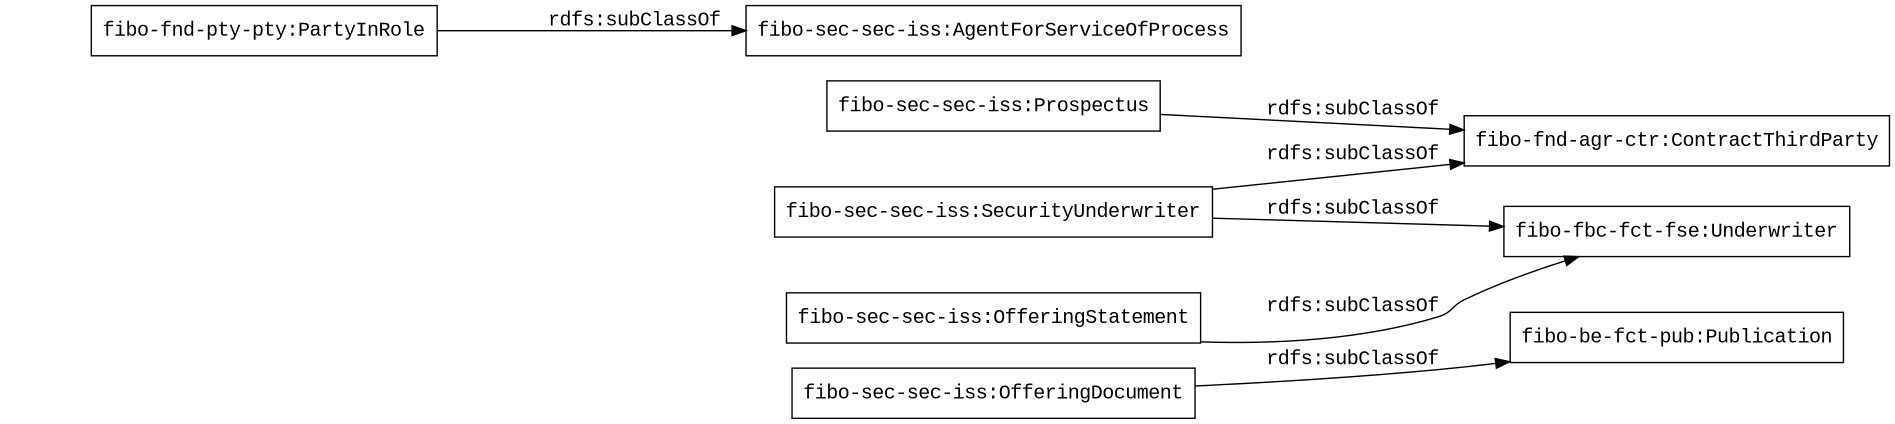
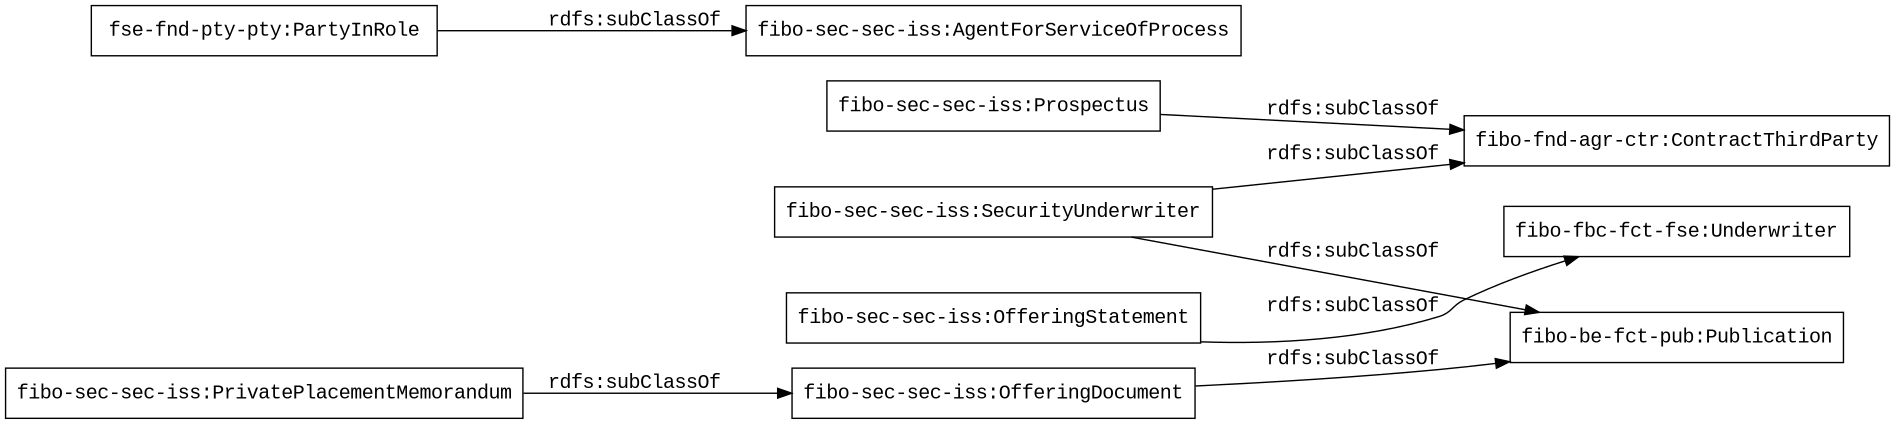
node "fibo-fnd-pty-pty:PartyInRole": label "fibo-fnd-pty-pty:PartyInRole" -> "fse-fnd-pty-pty:PartyInRole"
edge "fibo-sec-sec-iss:SecurityUnderwriter" -> "fibo-fbc-fct-fse:Underwriter": now "fibo-sec-sec-iss:SecurityUnderwriter" -> "fibo-be-fct-pub:Publication"
node "fibo-sec-sec-iss:PrivatePlacementMemorandum": added
